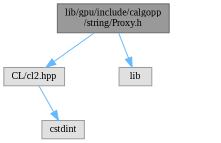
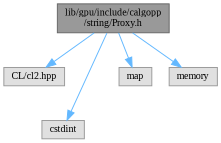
node "lib": label "lib" -> "map"
node "memory": added
edge "CL/cl2.hpp" -> "cstdint": now "lib/gpu/include/calgopp /string/Proxy.h" -> "cstdint"
